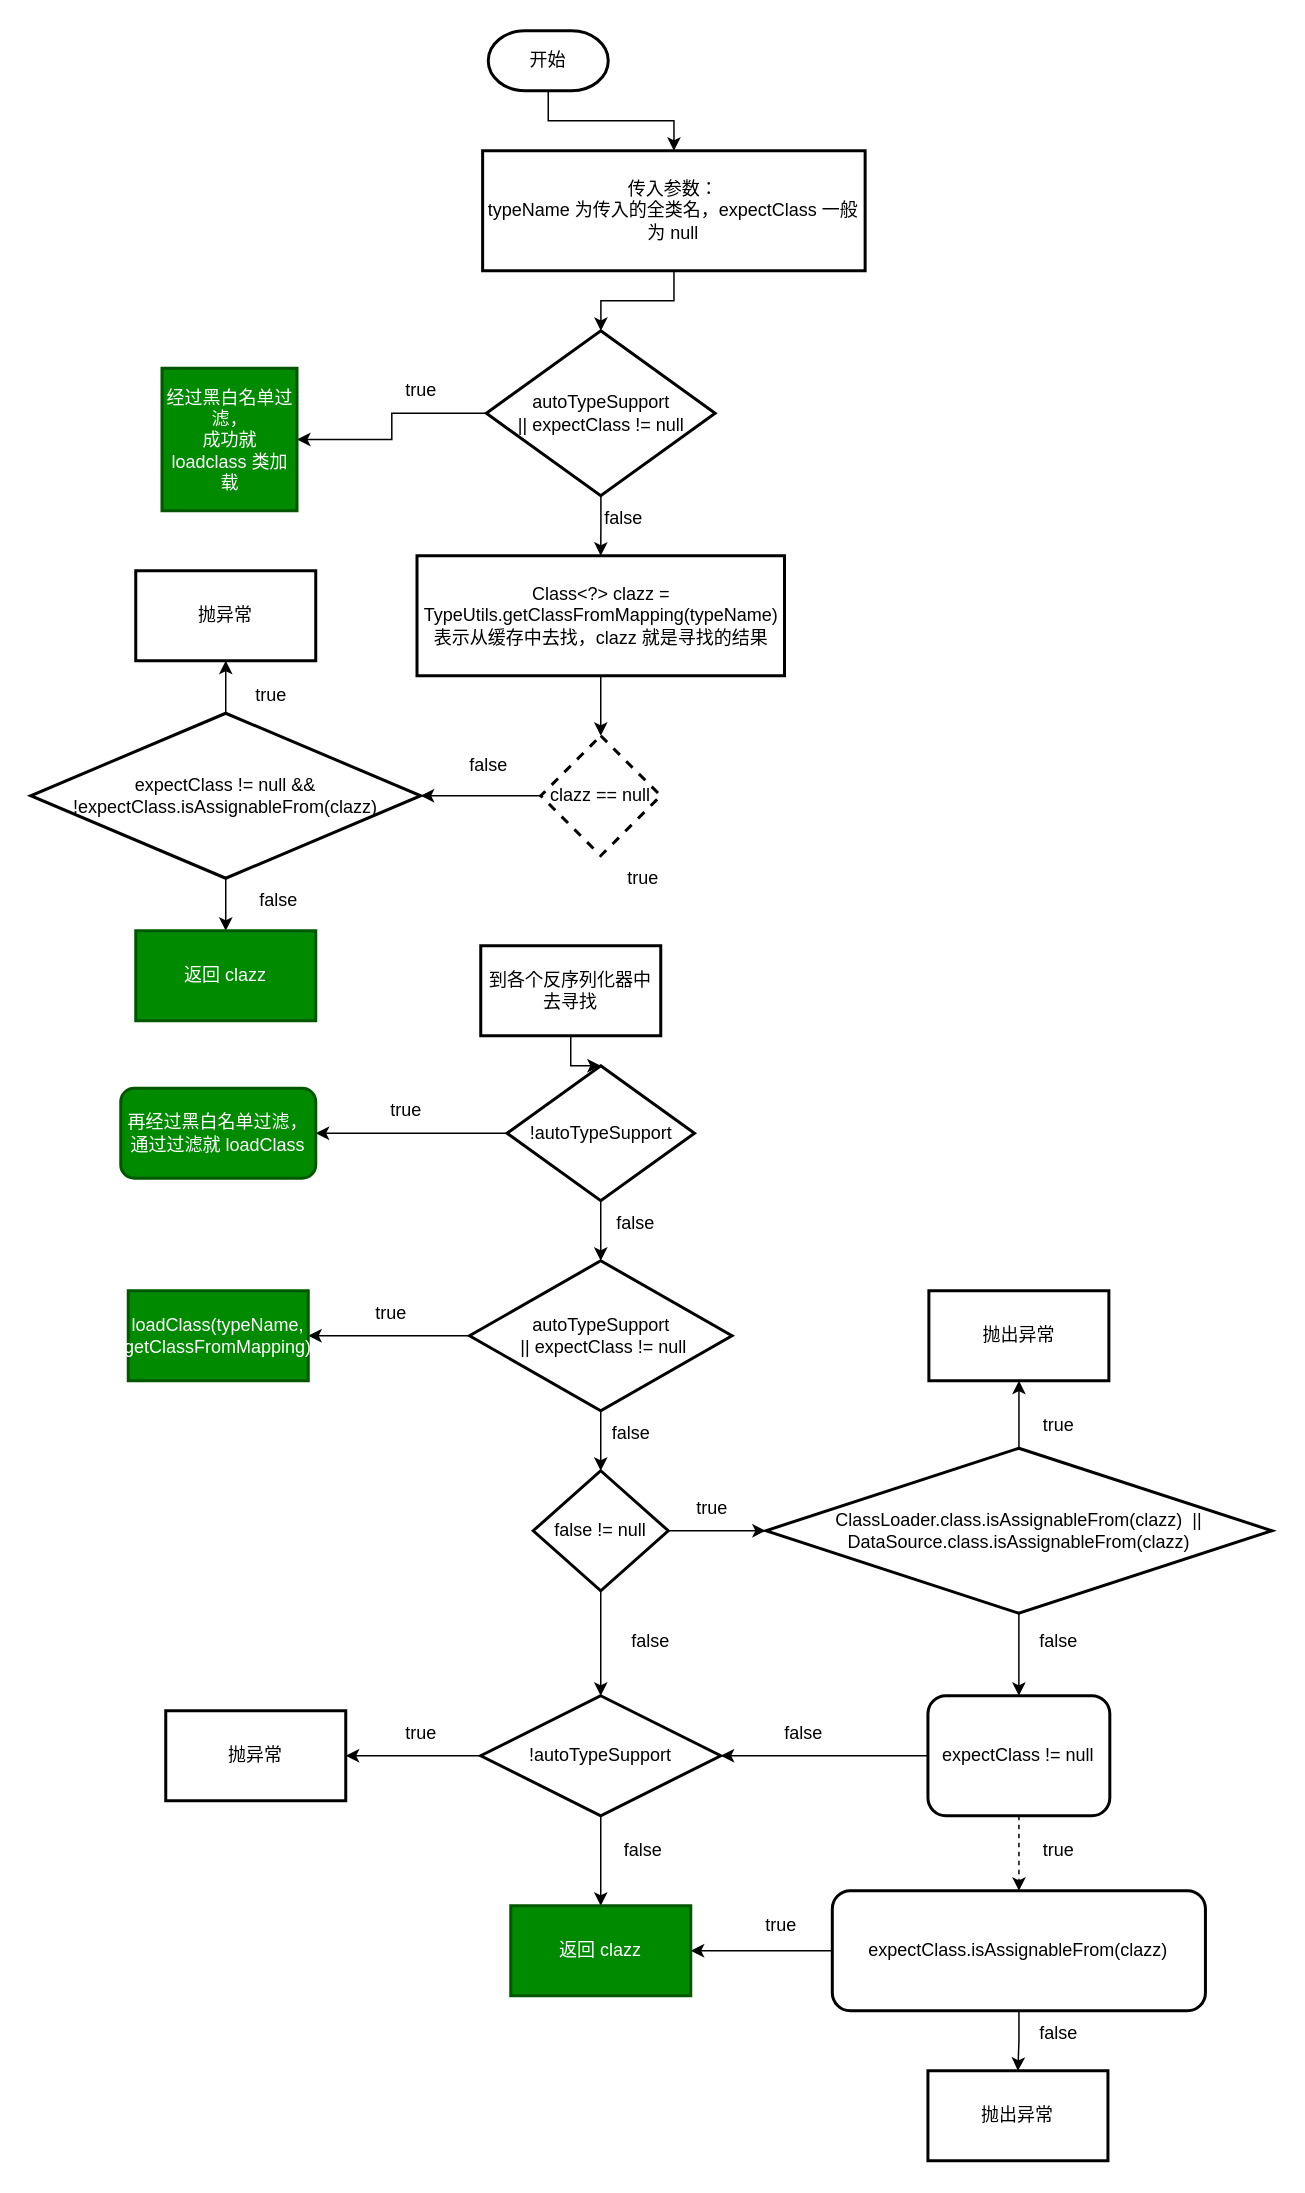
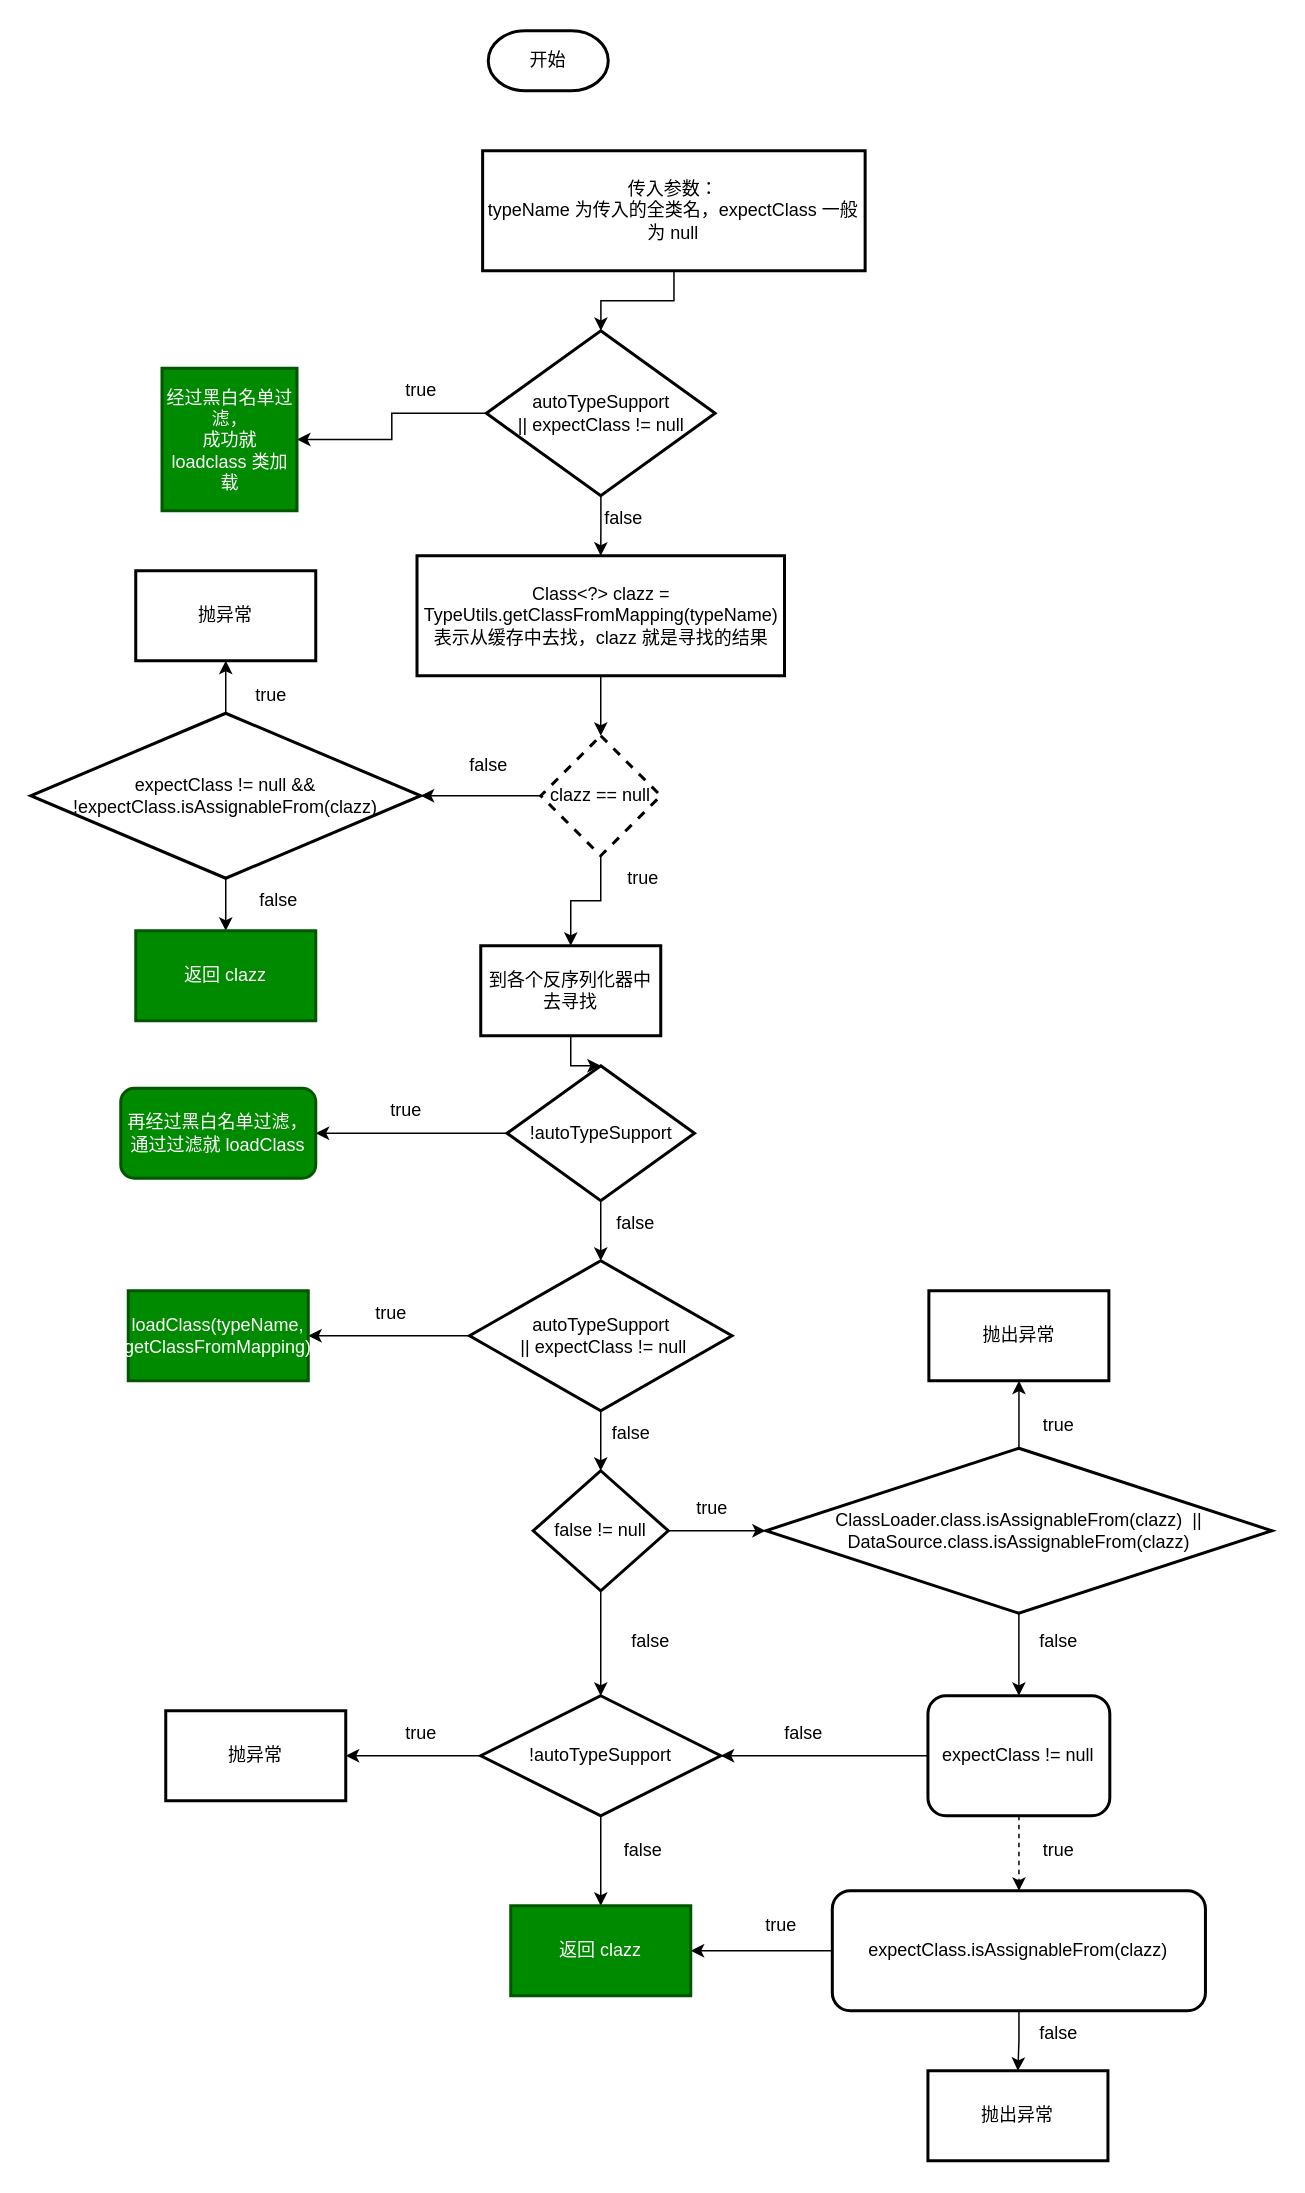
edge "开始" -> "传入参数： typeName 为传入的全类名，expectClass 一般为 null": removed
edge "clazz == null" -> "到各个反序列化器中去寻找": added
